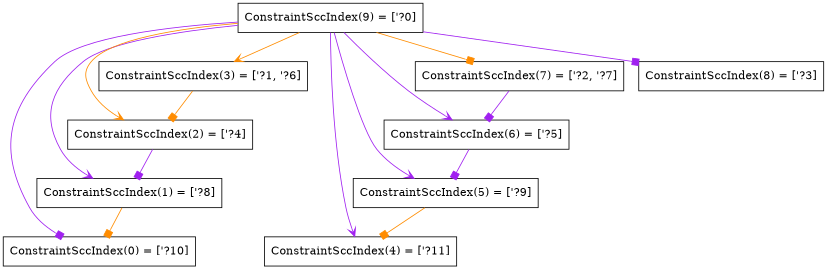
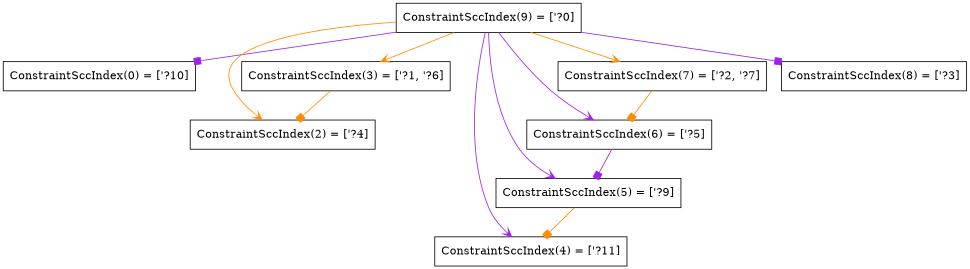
edge "ConstraintSccIndex(9) = ['?0]" -> "ConstraintSccIndex(7) = ['?2, '?7]": arrowhead box -> vee
edge "ConstraintSccIndex(7) = ['?2, '?7]" -> "ConstraintSccIndex(6) = ['?5]": color purple -> darkorange
node "ConstraintSccIndex(1) = ['?8]": removed
